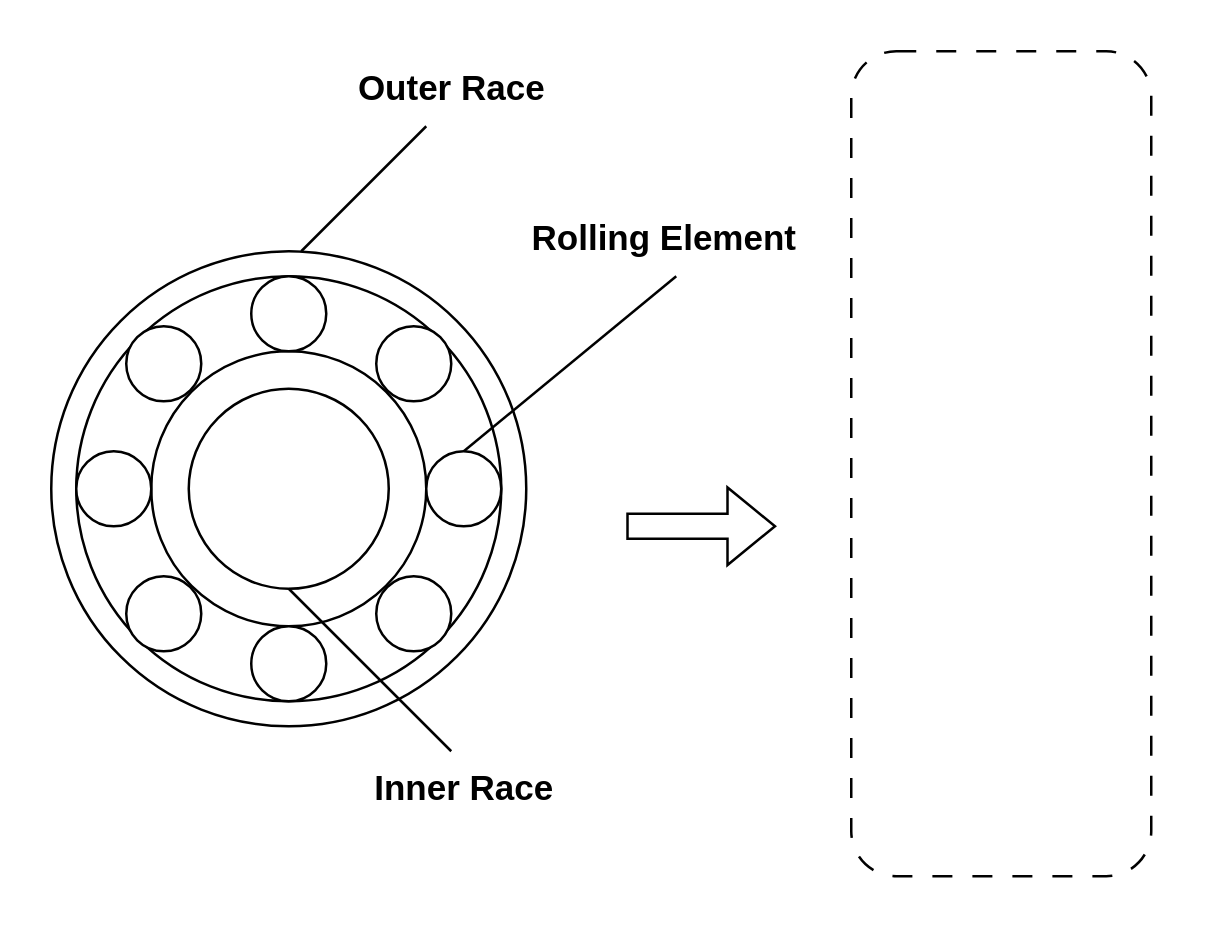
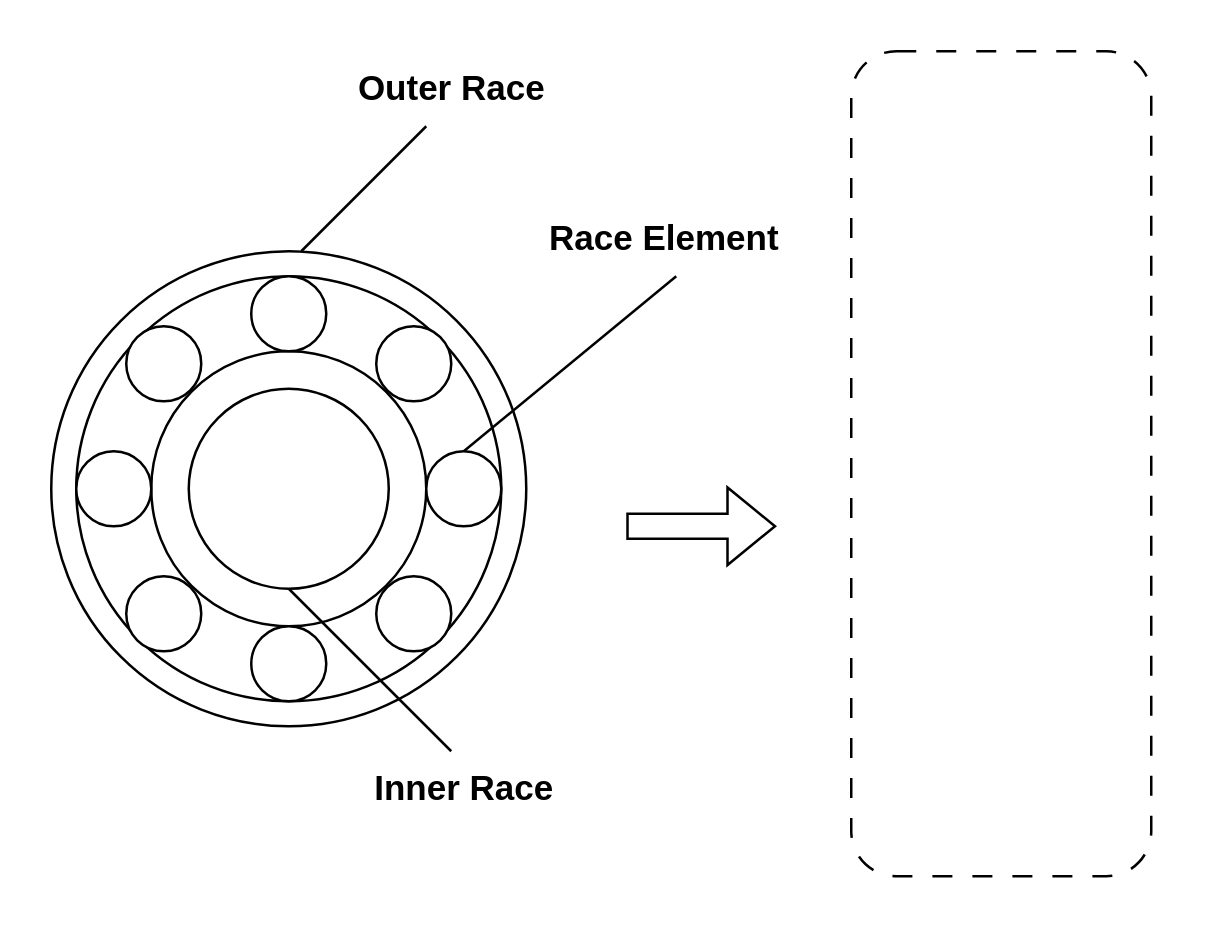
node "Rolling Element": label "Rolling Element" -> "Race Element"
